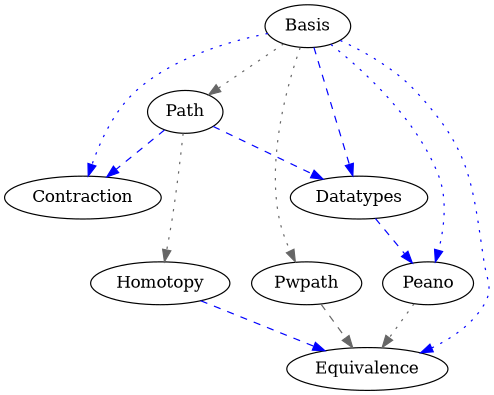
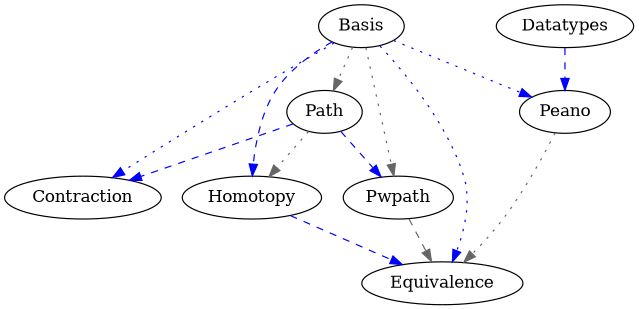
edge "Basis" -> "Datatypes": now "Basis" -> "Homotopy"
edge "Path" -> "Datatypes": now "Path" -> "Pwpath"
